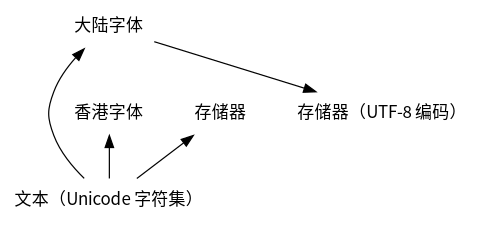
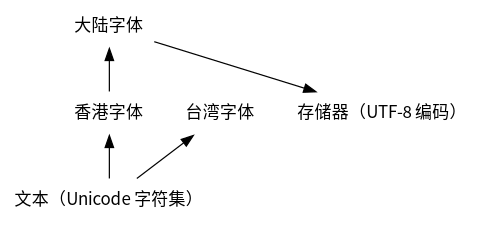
node "存储器": label "存储器" -> "台湾字体"
edge "文本（Unicode 字符集）" -> "大陆字体": now "香港字体" -> "大陆字体"
